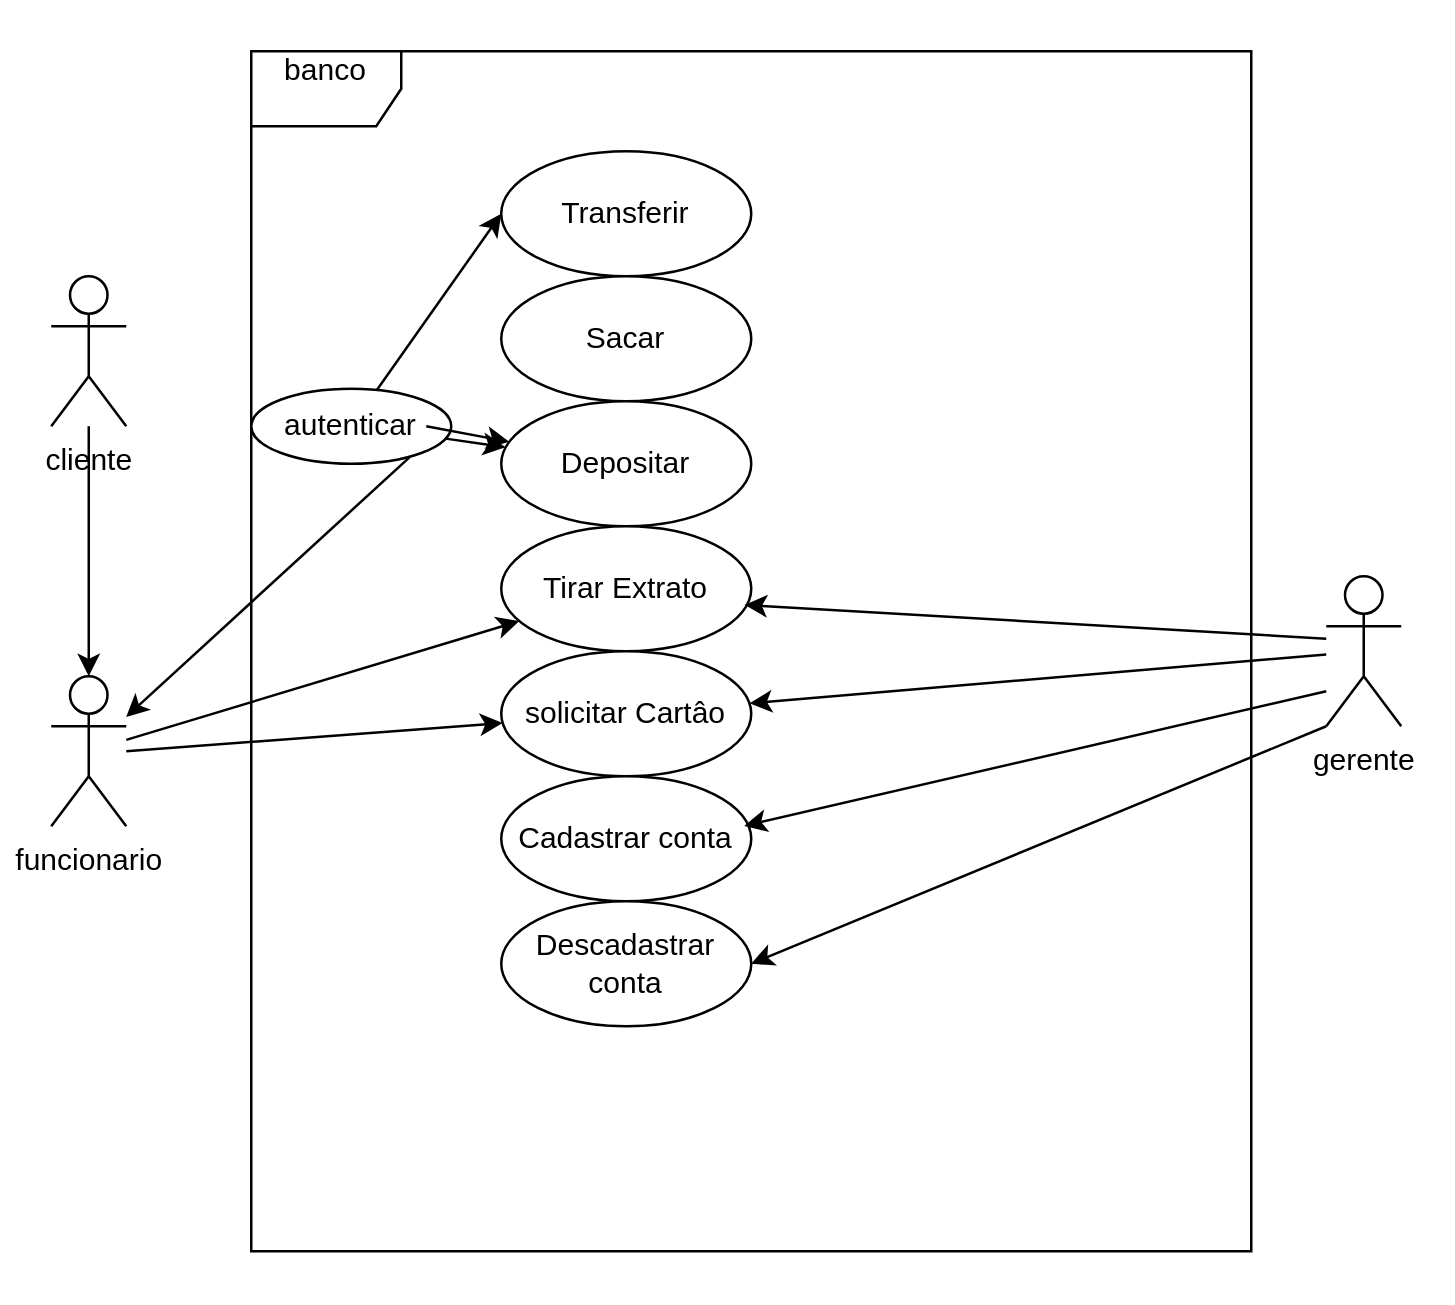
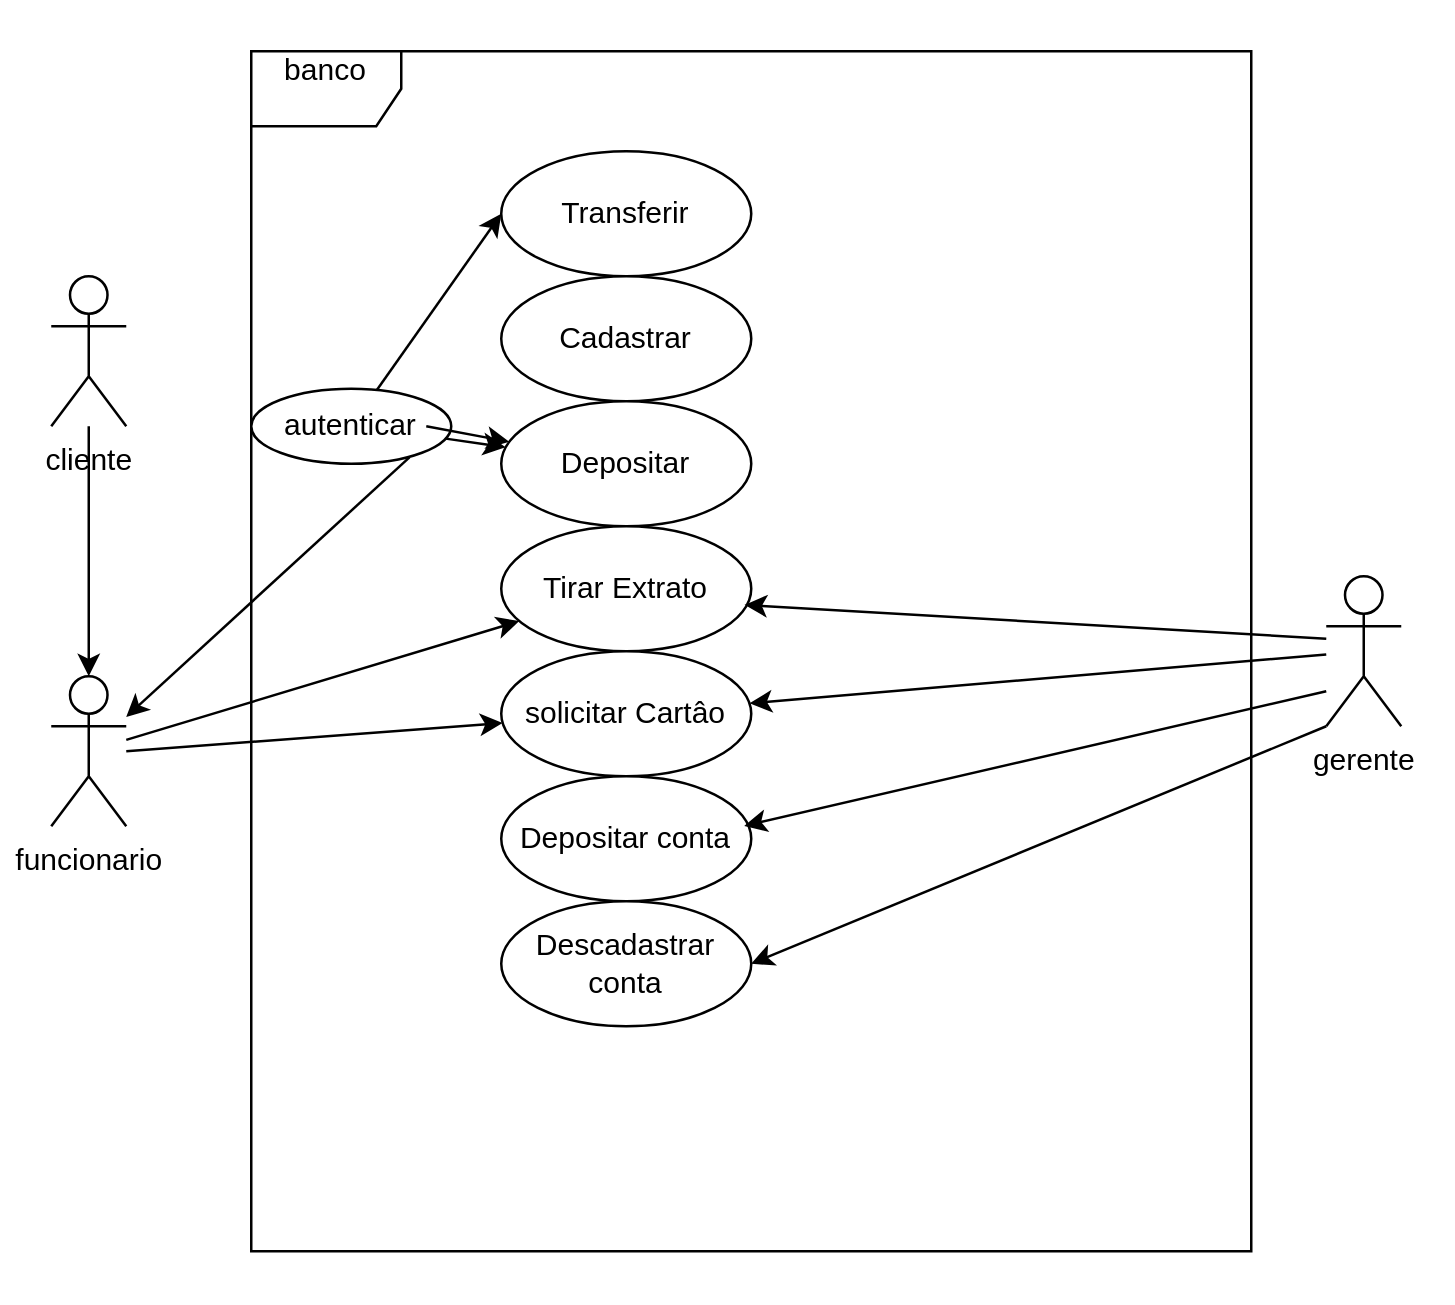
node "Sacar": label "Sacar" -> "Cadastrar"
node "Cadastrar conta": label "Cadastrar conta" -> "Depositar conta"
